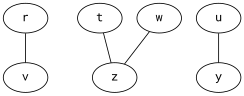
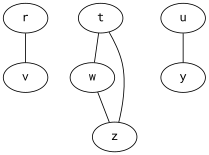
edge "t" -- "w": added
